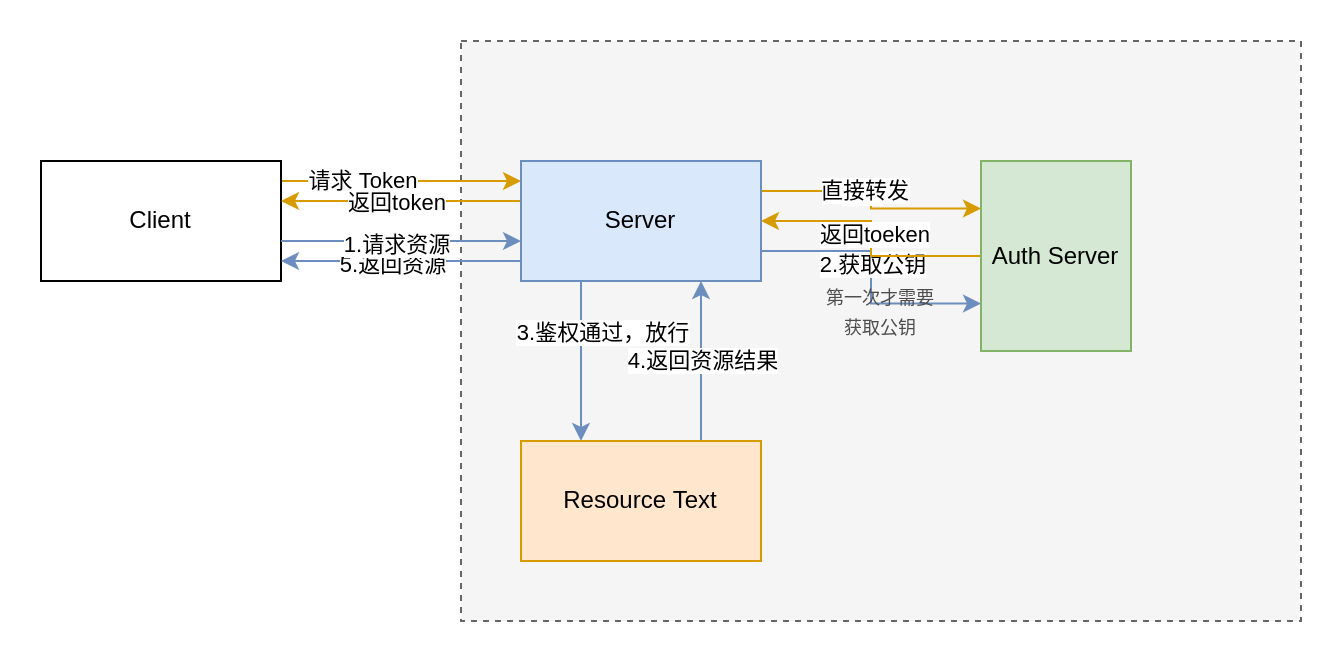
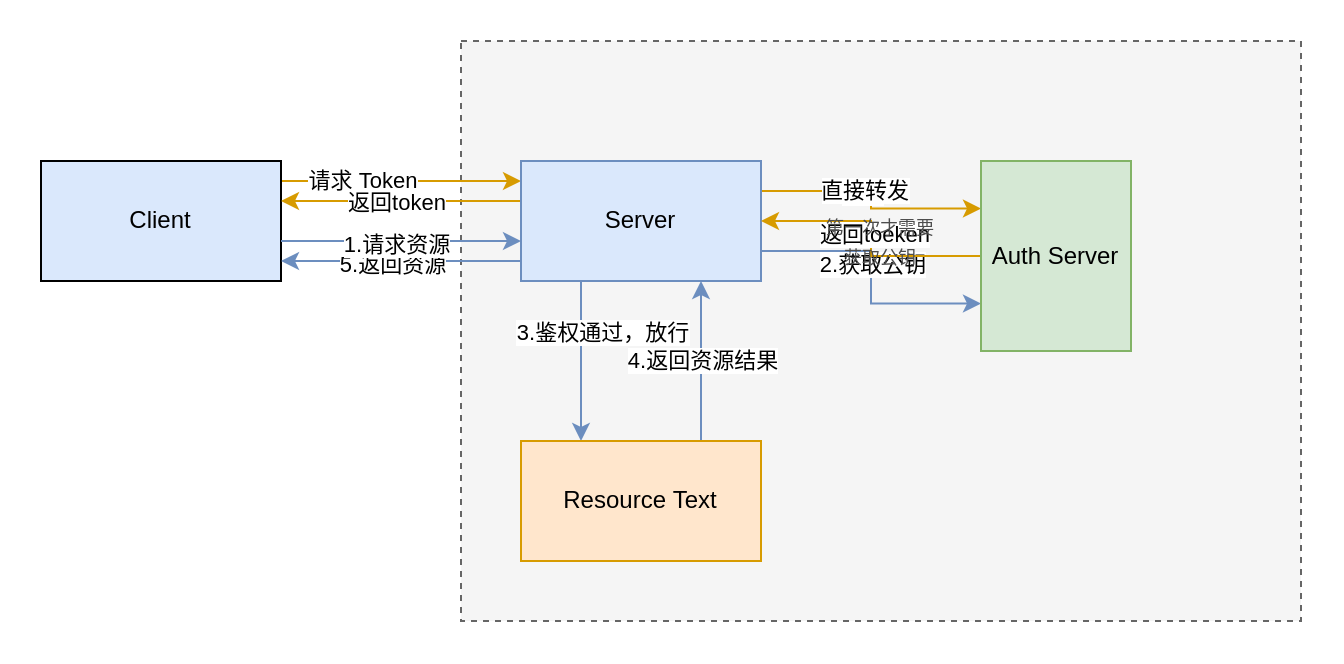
node "Client": fillcolor #ffffff -> #dae8fc
node "第一次才需要获取公钥": moved (881, 311) -> (881, 241)
